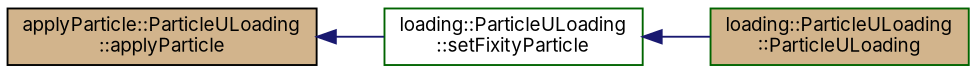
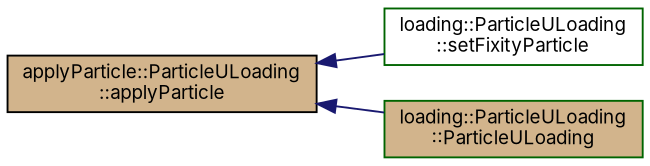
edge "loading::ParticleULoading ::ParticleULoading" -> "loading::ParticleULoading ::setFixityParticle": now "loading::ParticleULoading ::ParticleULoading" -> "applyParticle::ParticleULoading ::applyParticle"
